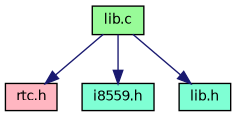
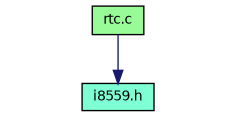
node "lib.c": label "lib.c" -> "rtc.c"
node "rtc.h": removed
node "lib.h": removed
